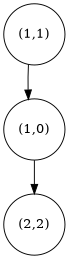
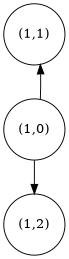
edge "(1,1)" -> "(1,0)": reversed
node "(2,2)": label "(2,2)" -> "(1,2)"
